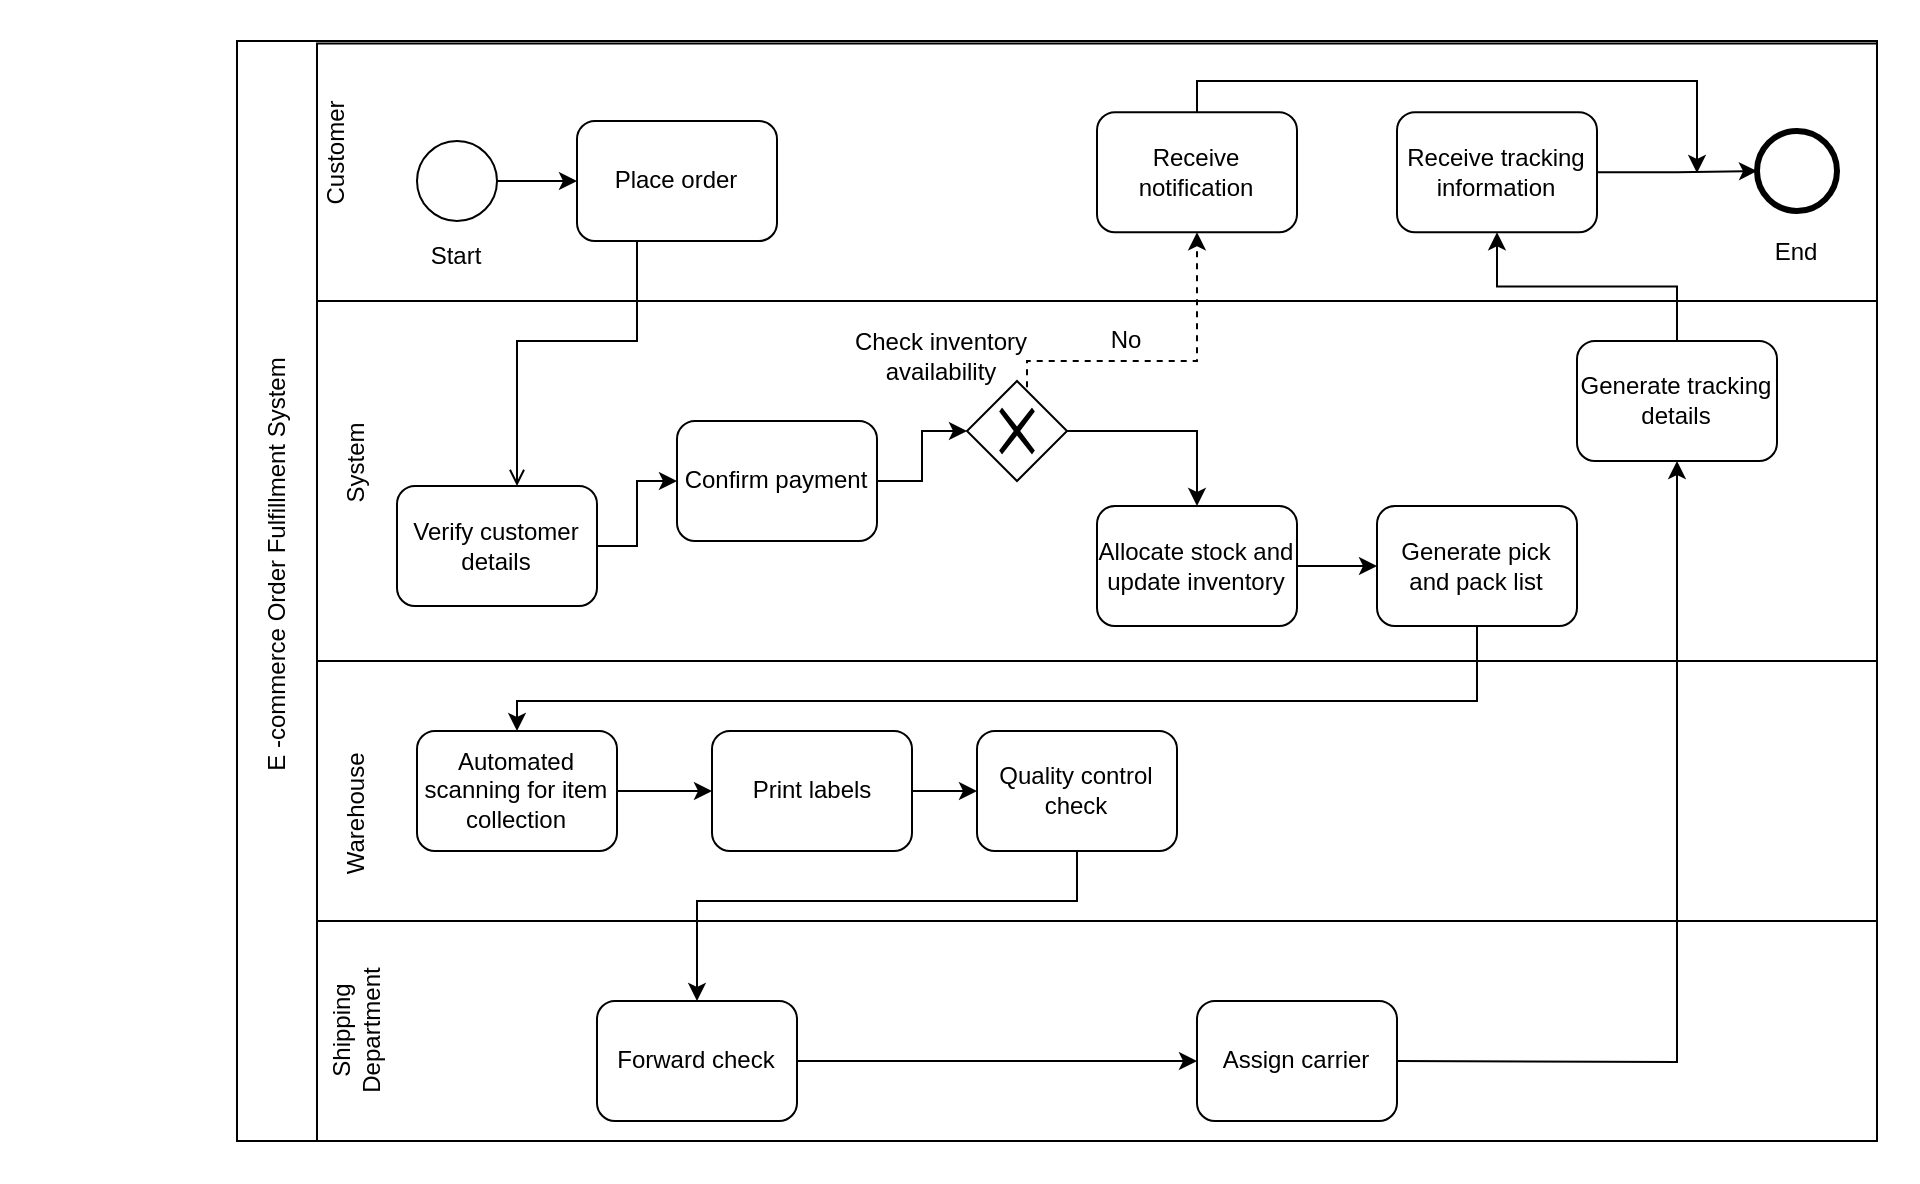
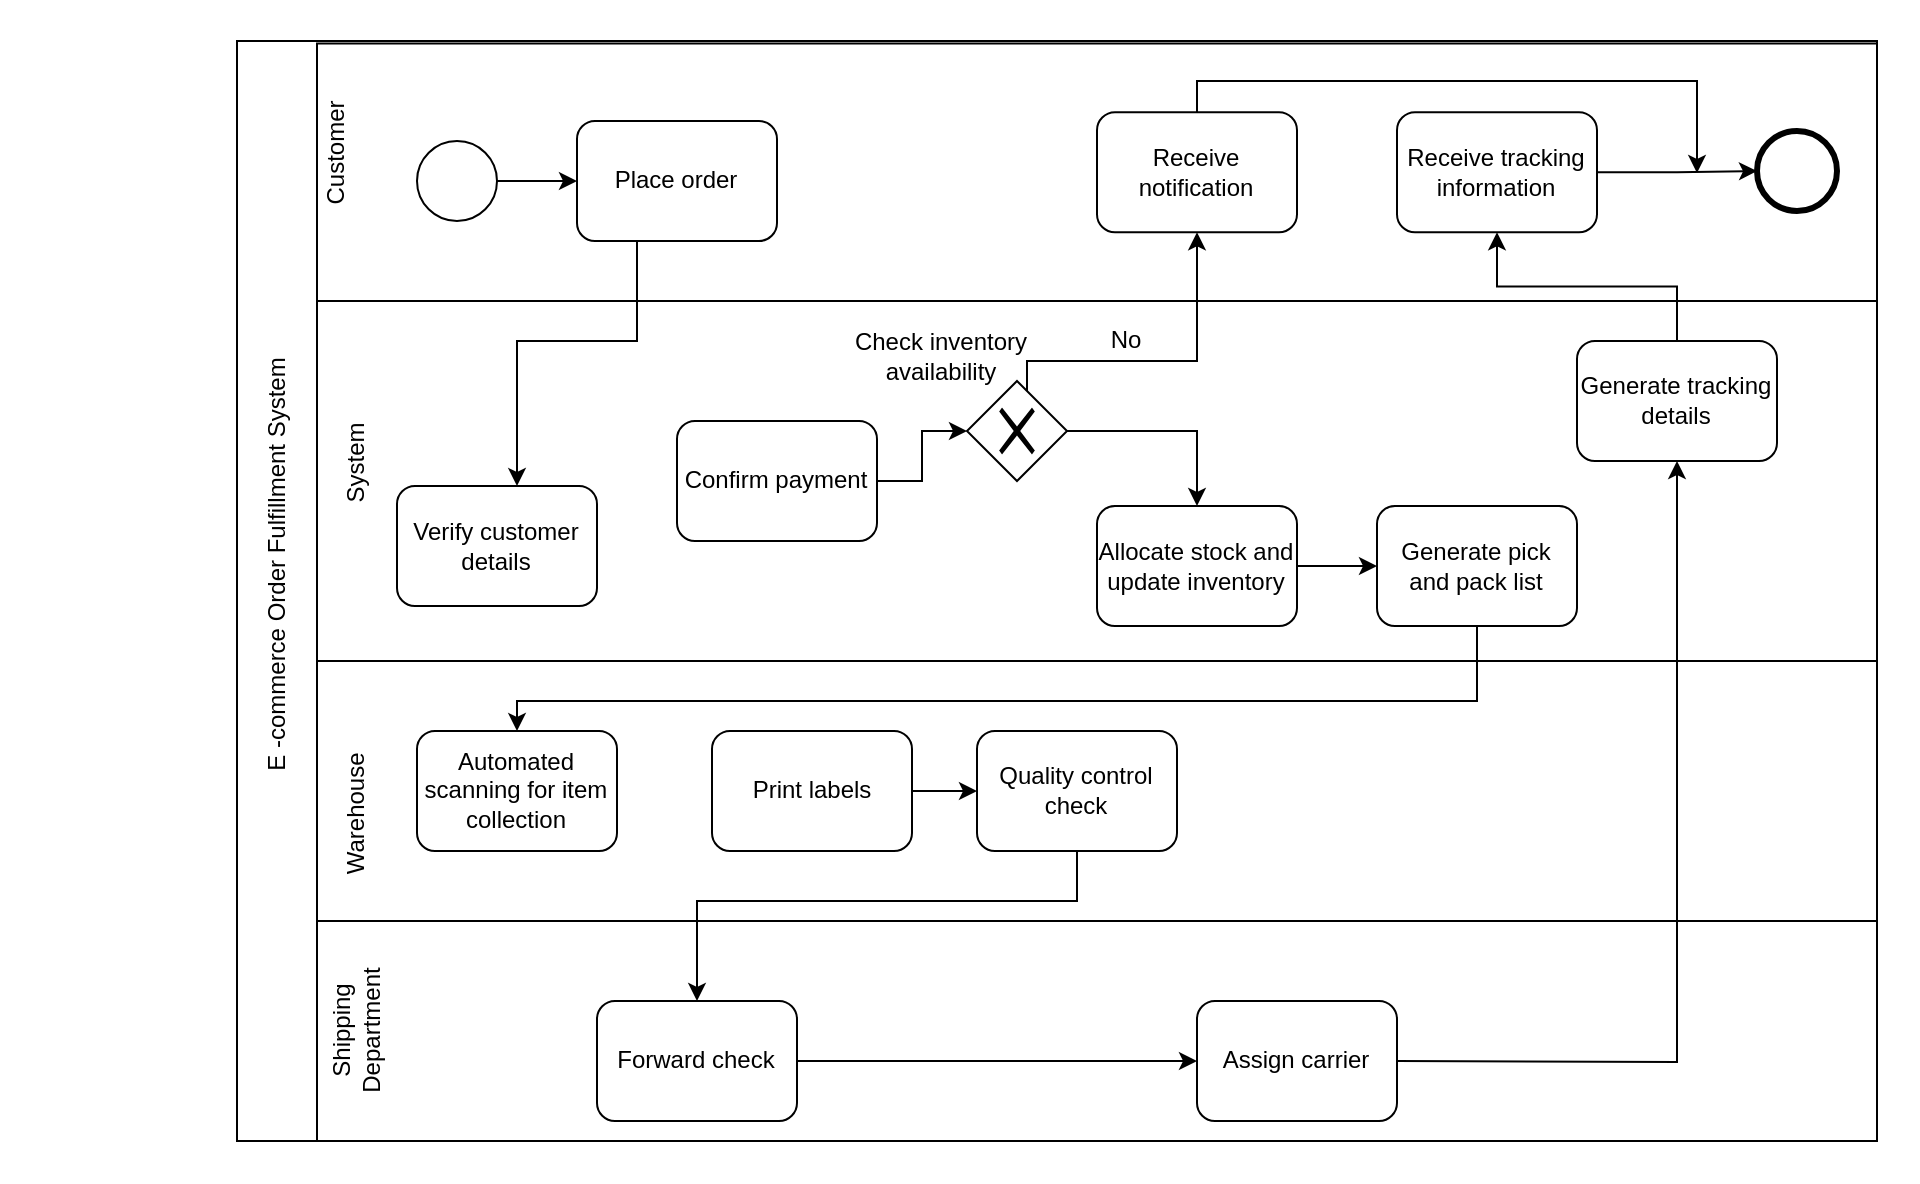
node "End": removed
node "Start": removed
edge "Check inventory availability" -> "Receive notification": style dashed -> solid
edge "Place order" -> "Verify customer details": arrowhead open -> classic
edge "Verify customer details" -> "Confirm payment": removed
edge "Automated scanning for item collection" -> "Print labels": removed
